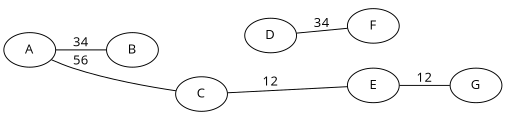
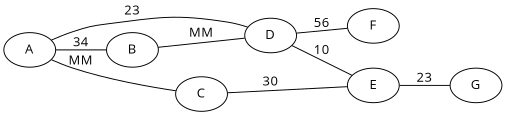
edge "D" -- "A": added, label "23"
edge "F" -- "D": label "34" -> "56"
edge "D" -- "B": added, label "MM"
edge "D" -- "E": added, label "10"
edge "A" -- "C": label "56" -> "MM"
edge "E" -- "G": label "12" -> "23"
edge "E" -- "C": label "12" -> "30"
